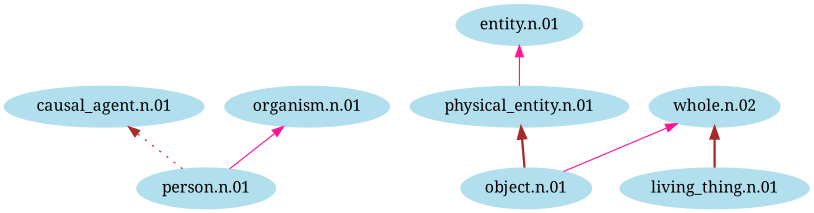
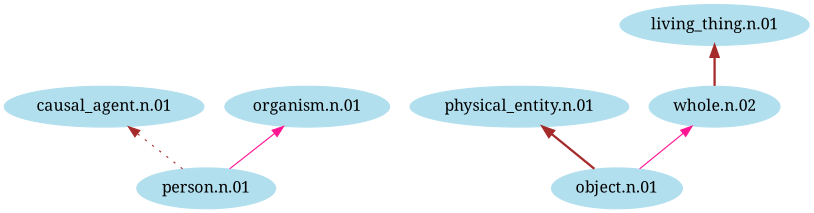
node "entity.n.01": removed
edge "living_thing.n.01" -> "whole.n.02": reversed
